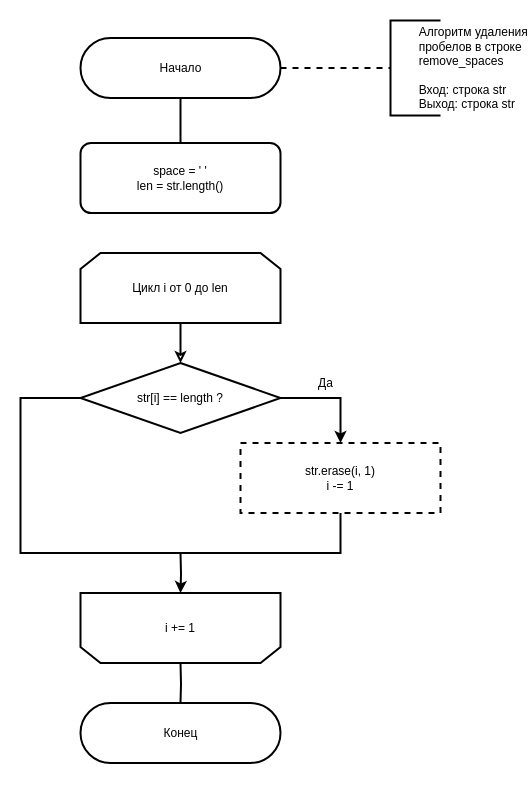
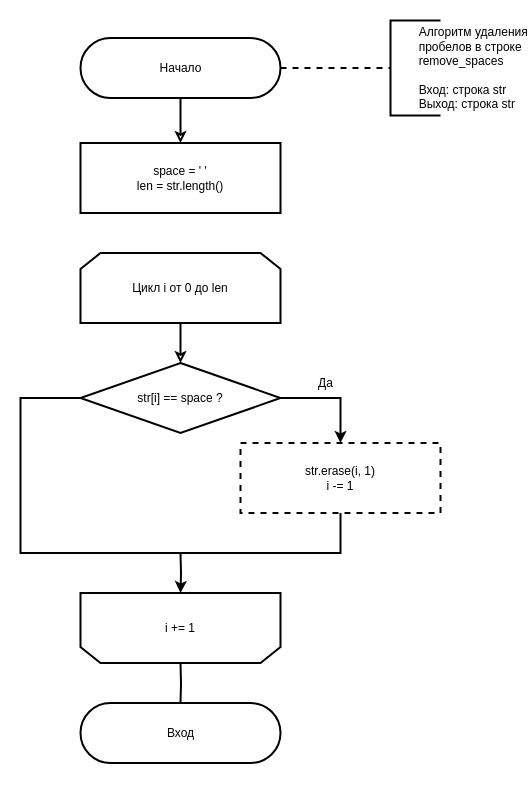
edge "Начало" -- "space = ' ' len = str.length()": arrowhead none -> classic
node "space = ' ' len = str.length()": shape rounded rectangle -> rectangle
node "str[i] == length ?": label "str[i] == length ?" -> "str[i] == space ?"
node "Конец": label "Конец" -> "Вход"
